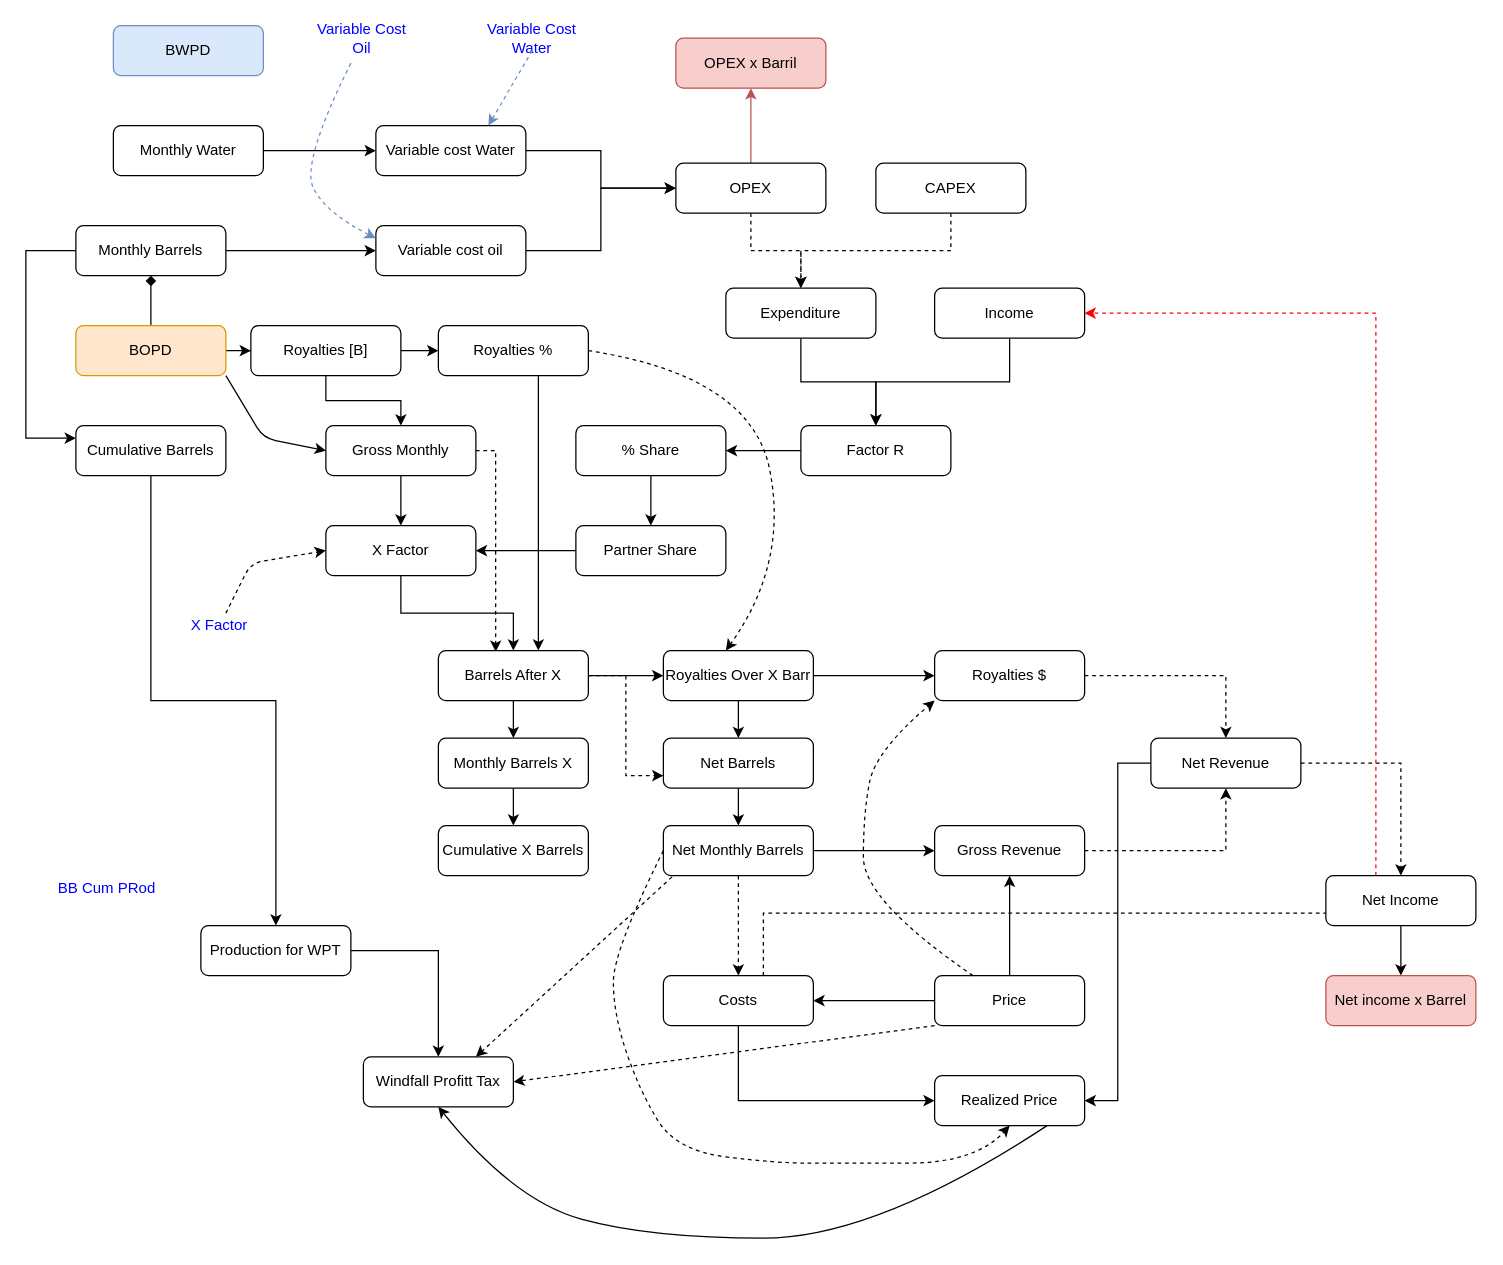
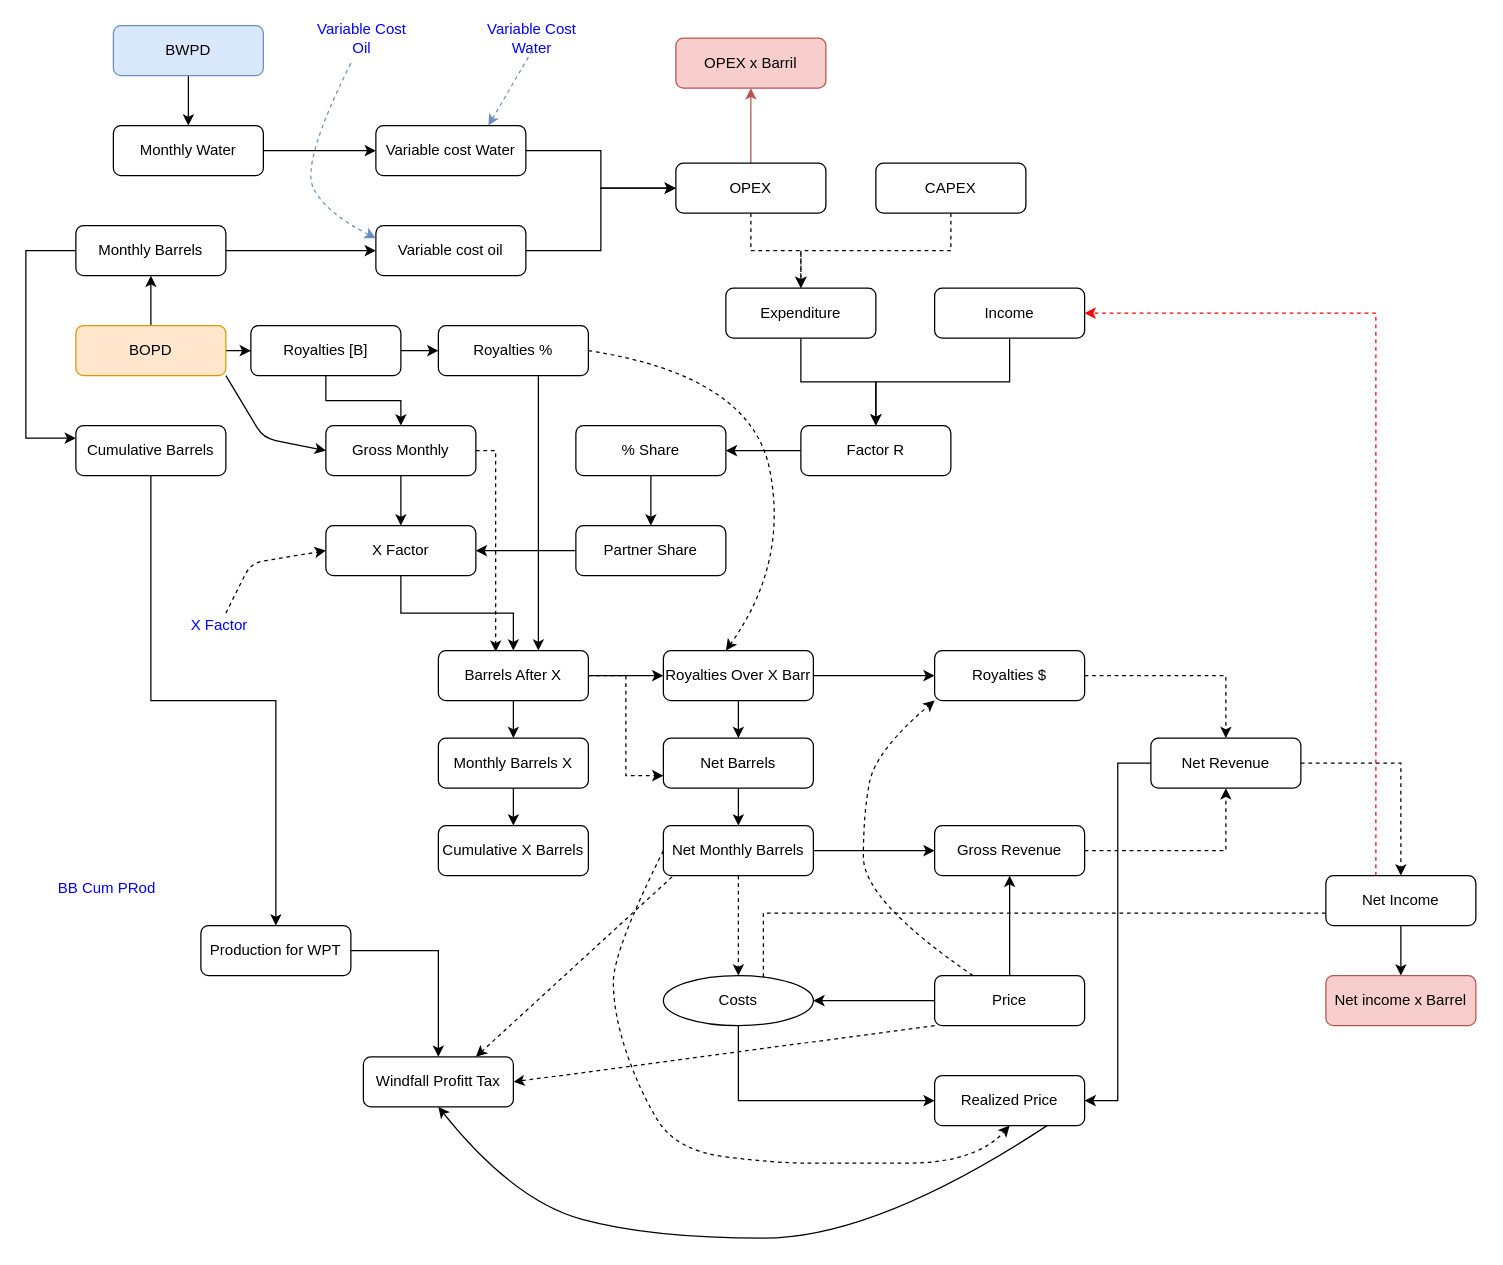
edge "BWPD" -> "Monthly Water": added
edge "BOPD" -> "Monthly Barrels": arrowhead diamond -> classic
node "Costs": shape rounded rectangle -> ellipse
